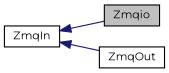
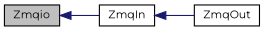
edge "Zmqio" -> "ZmqIn": reversed
